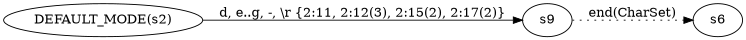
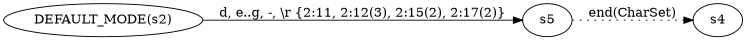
node "s9": label "s9" -> "s5"
node "s6": label "s6" -> "s4"
